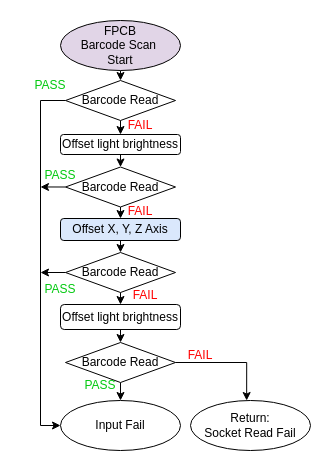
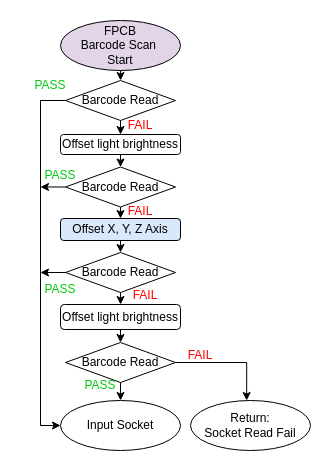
node "Input Fail": label "Input Fail" -> "Input Socket"
